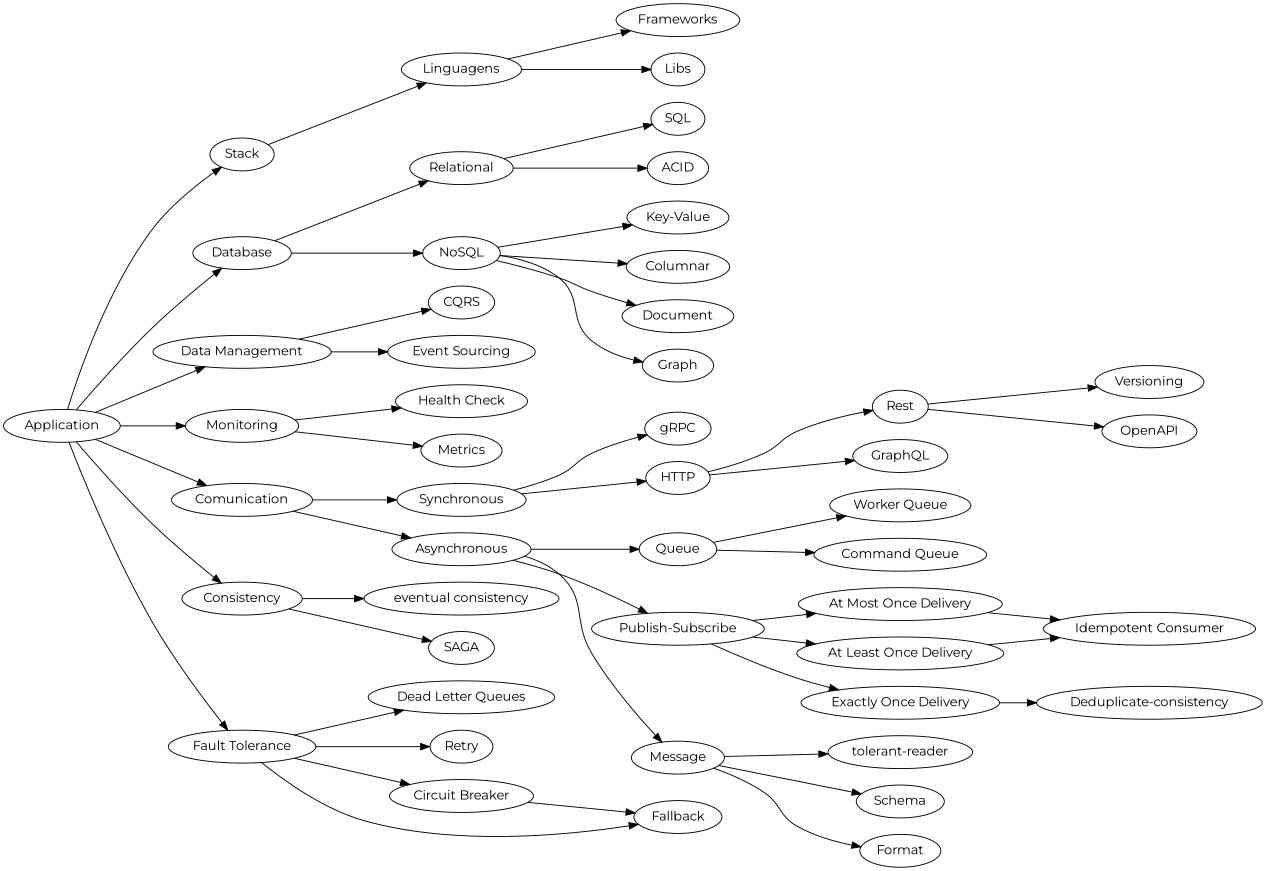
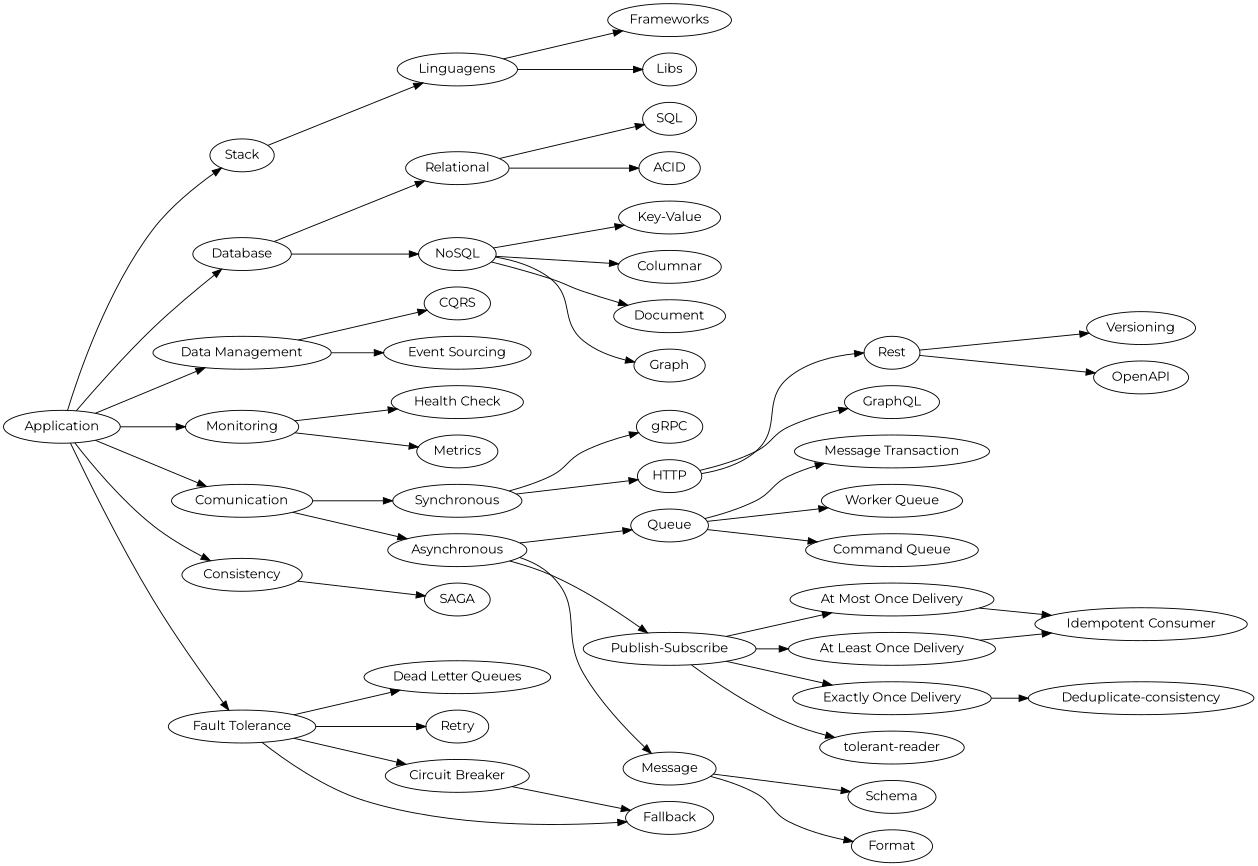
node "Message Transaction": added
node "eventual consistency": removed
edge "Message" -> "tolerant-reader": now "Publish-Subscribe" -> "tolerant-reader"
